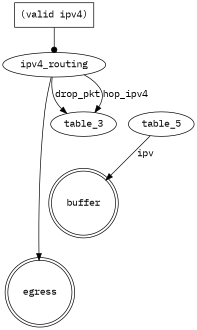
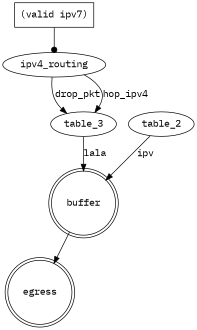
node "(valid ipv4)": label "(valid ipv4)" -> "(valid ipv7)"
node "table_5": label "table_5" -> "table_2"
edge "table_3" -> "buffer": added, label "lala"
edge "ipv4_routing" -> "egress": now "buffer" -> "egress"
